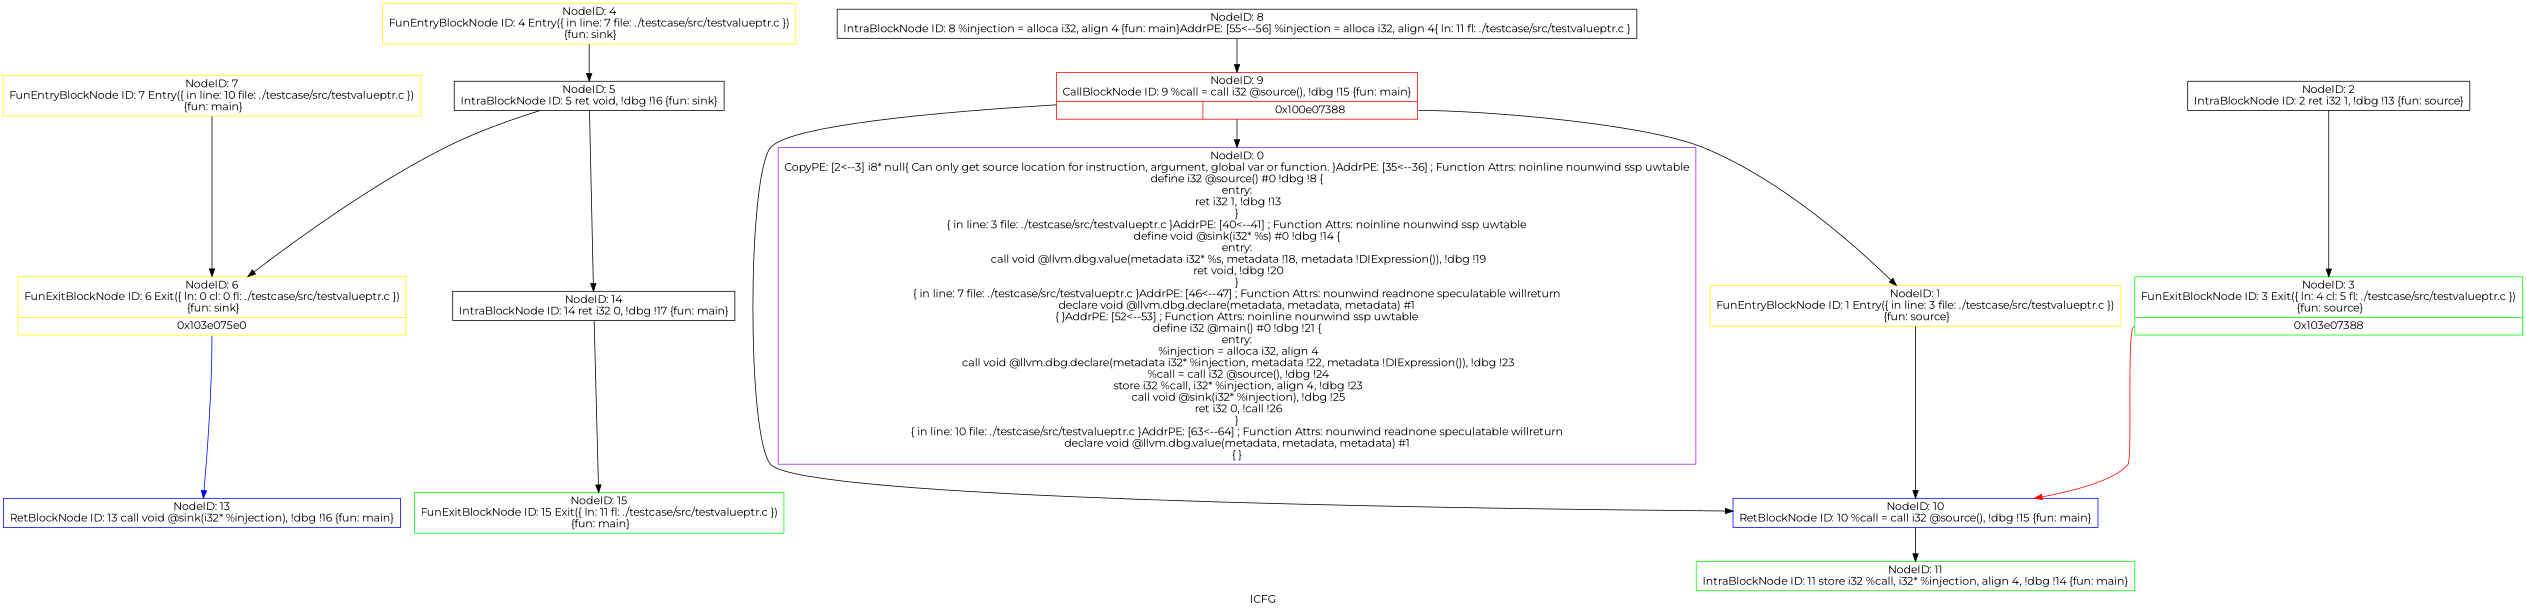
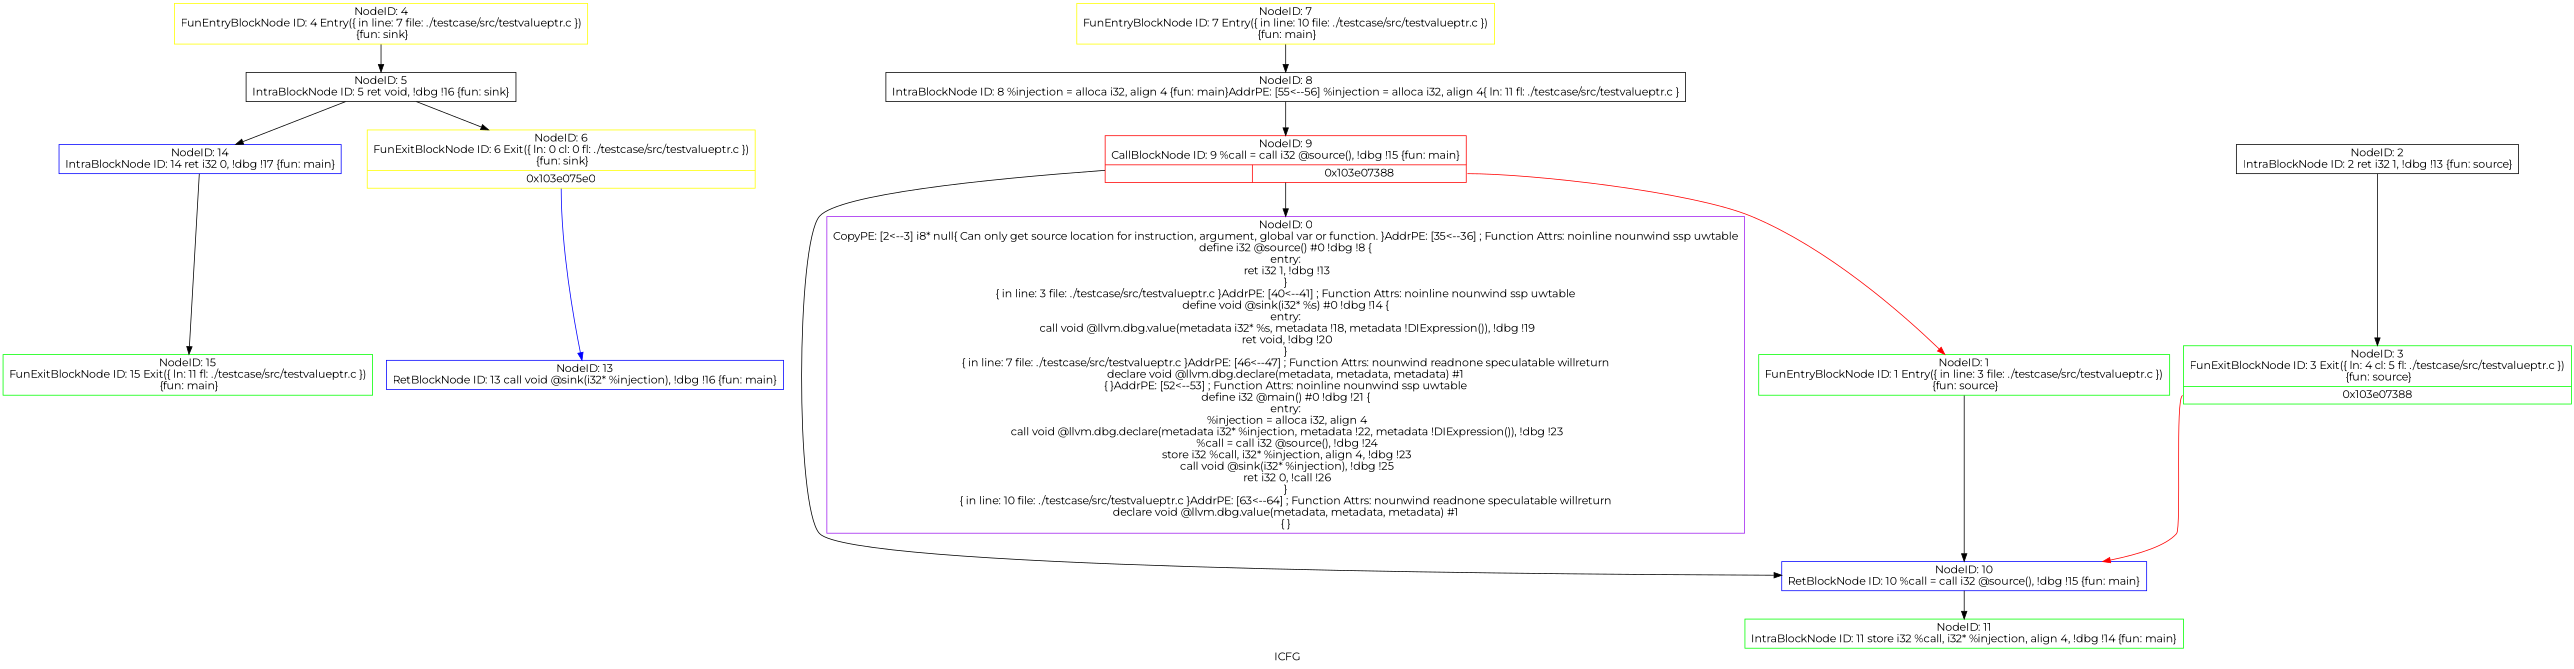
node "NodeID: 9": text "0x100e07388" -> "0x103e07388"
edge "NodeID: 9" -> "NodeID: 1": color black -> red
edge "NodeID: 7" -> "NodeID: 6": now "NodeID: 7" -> "NodeID: 8"
node "NodeID: 14": color black -> blue
node "NodeID: 1": color yellow -> green
